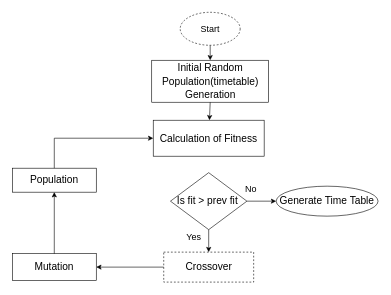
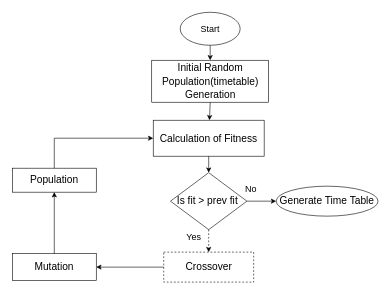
node "Start": style dashed -> solid
edge "Calculation of Fitness" -> "Is fit > prev fit": added
edge "Is fit > prev fit" -> "Crossover": style solid -> dashed
